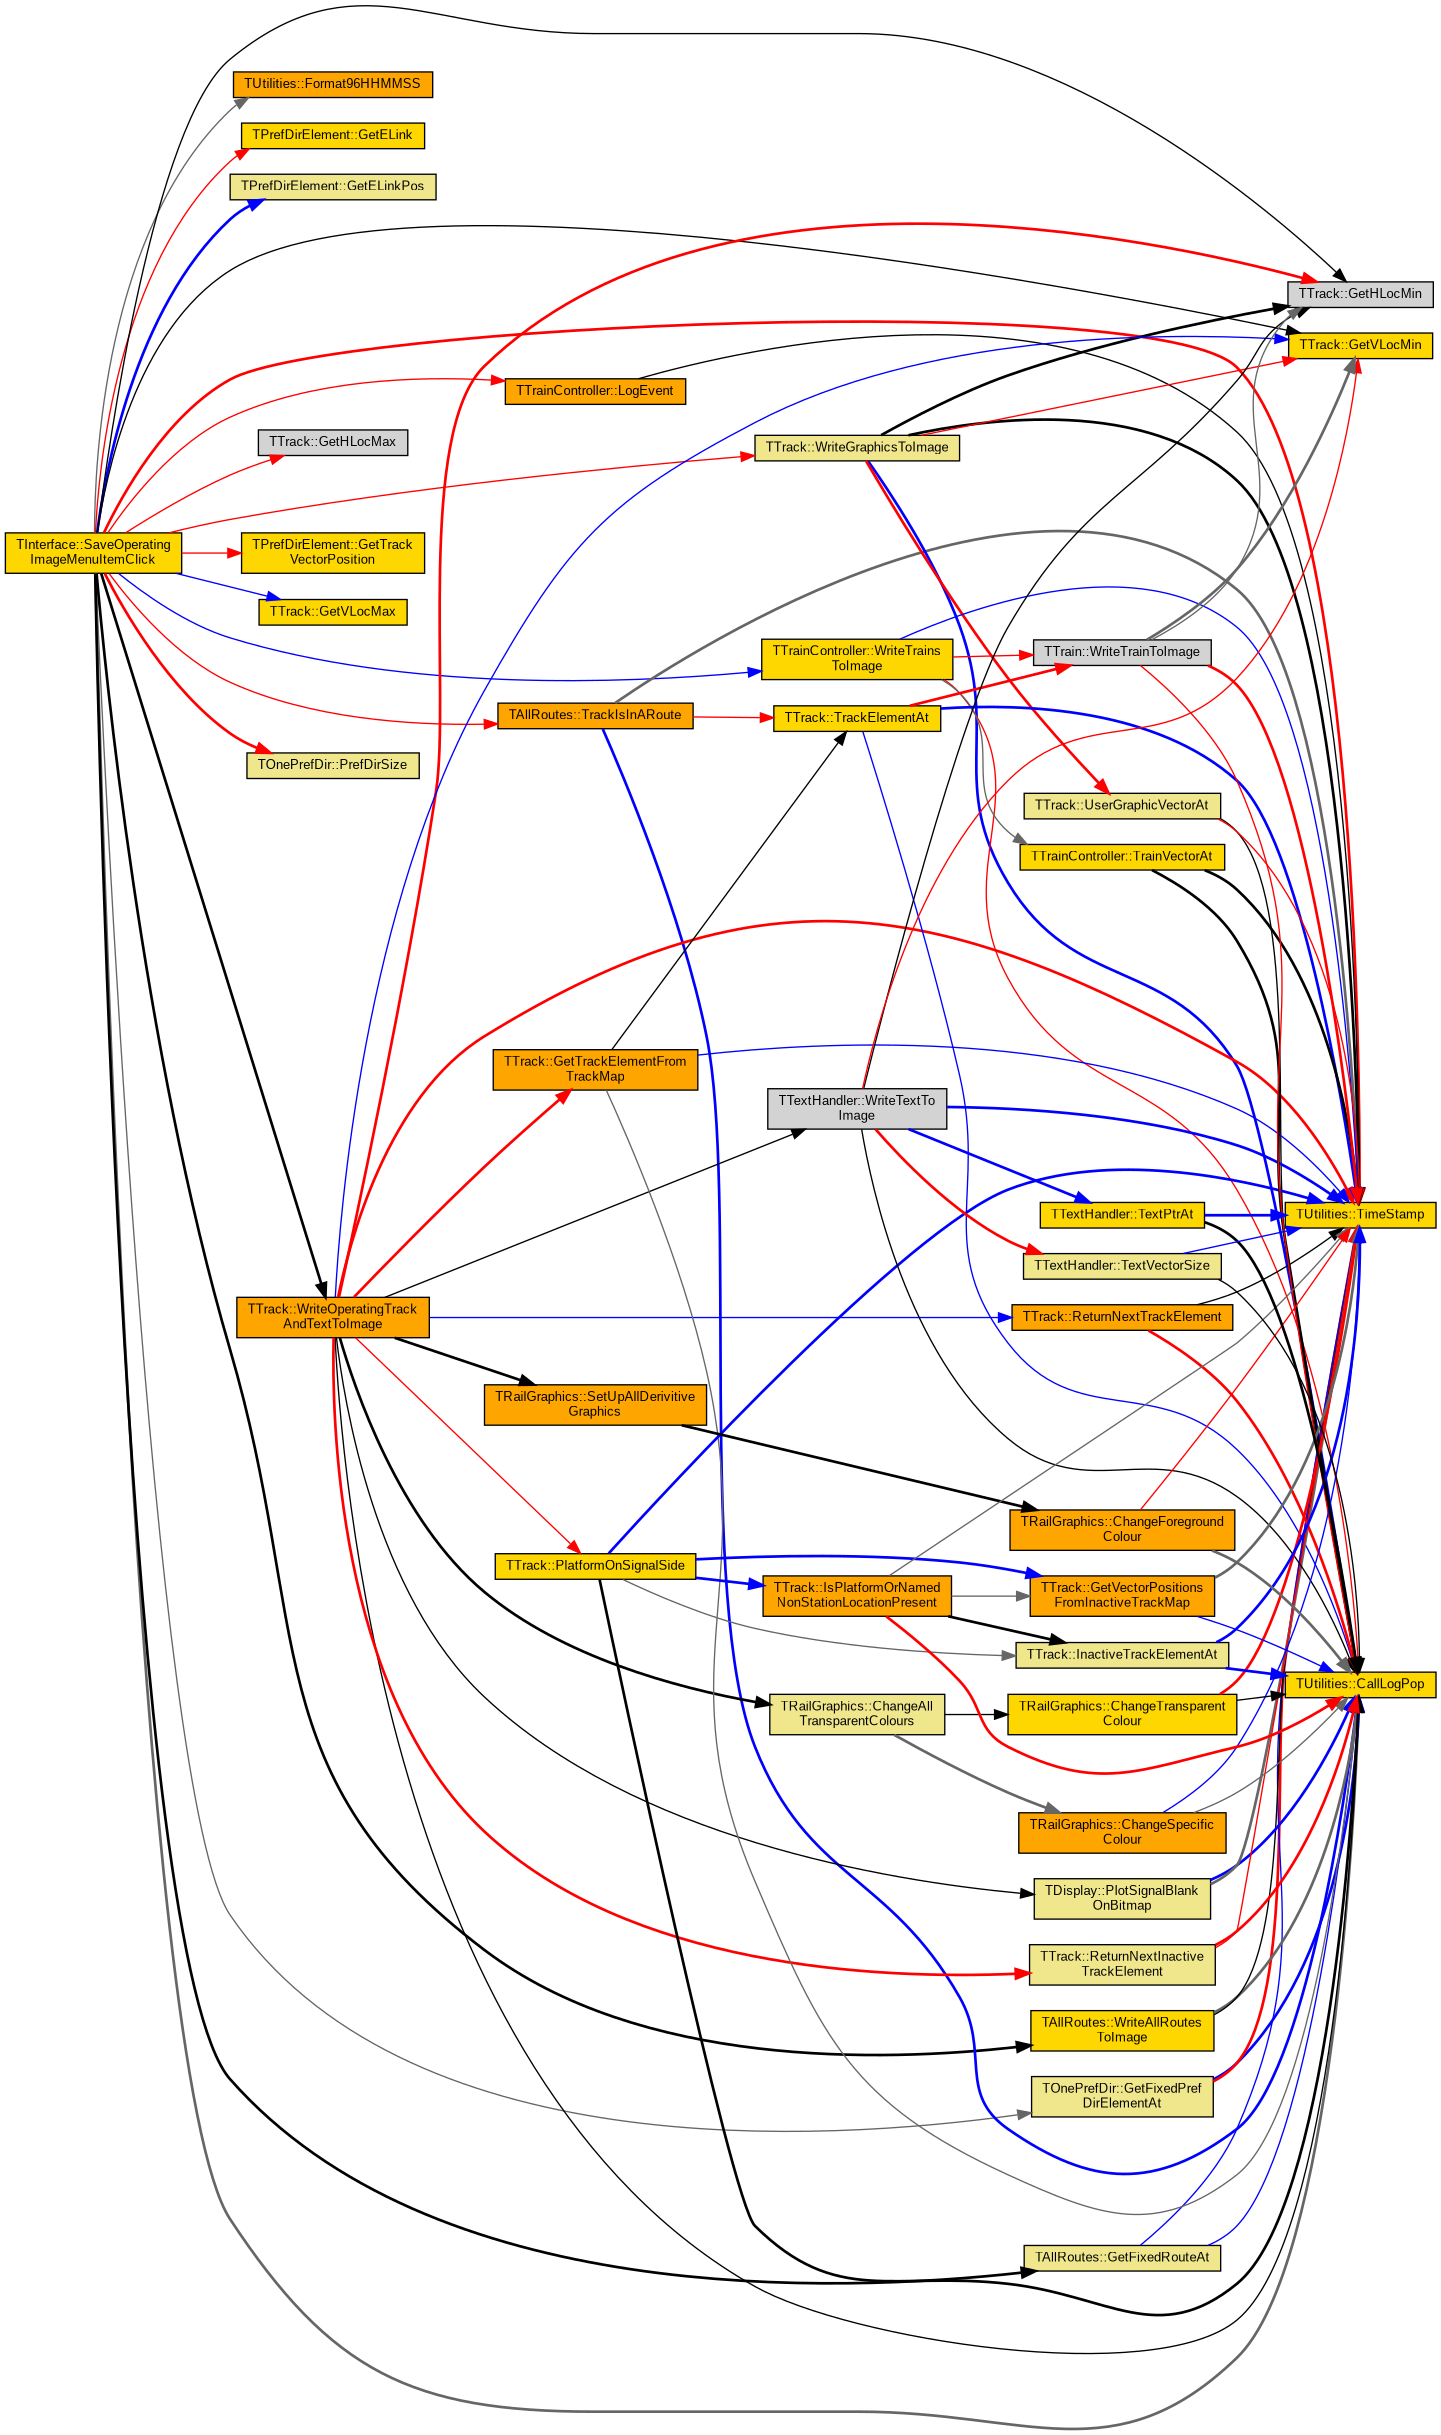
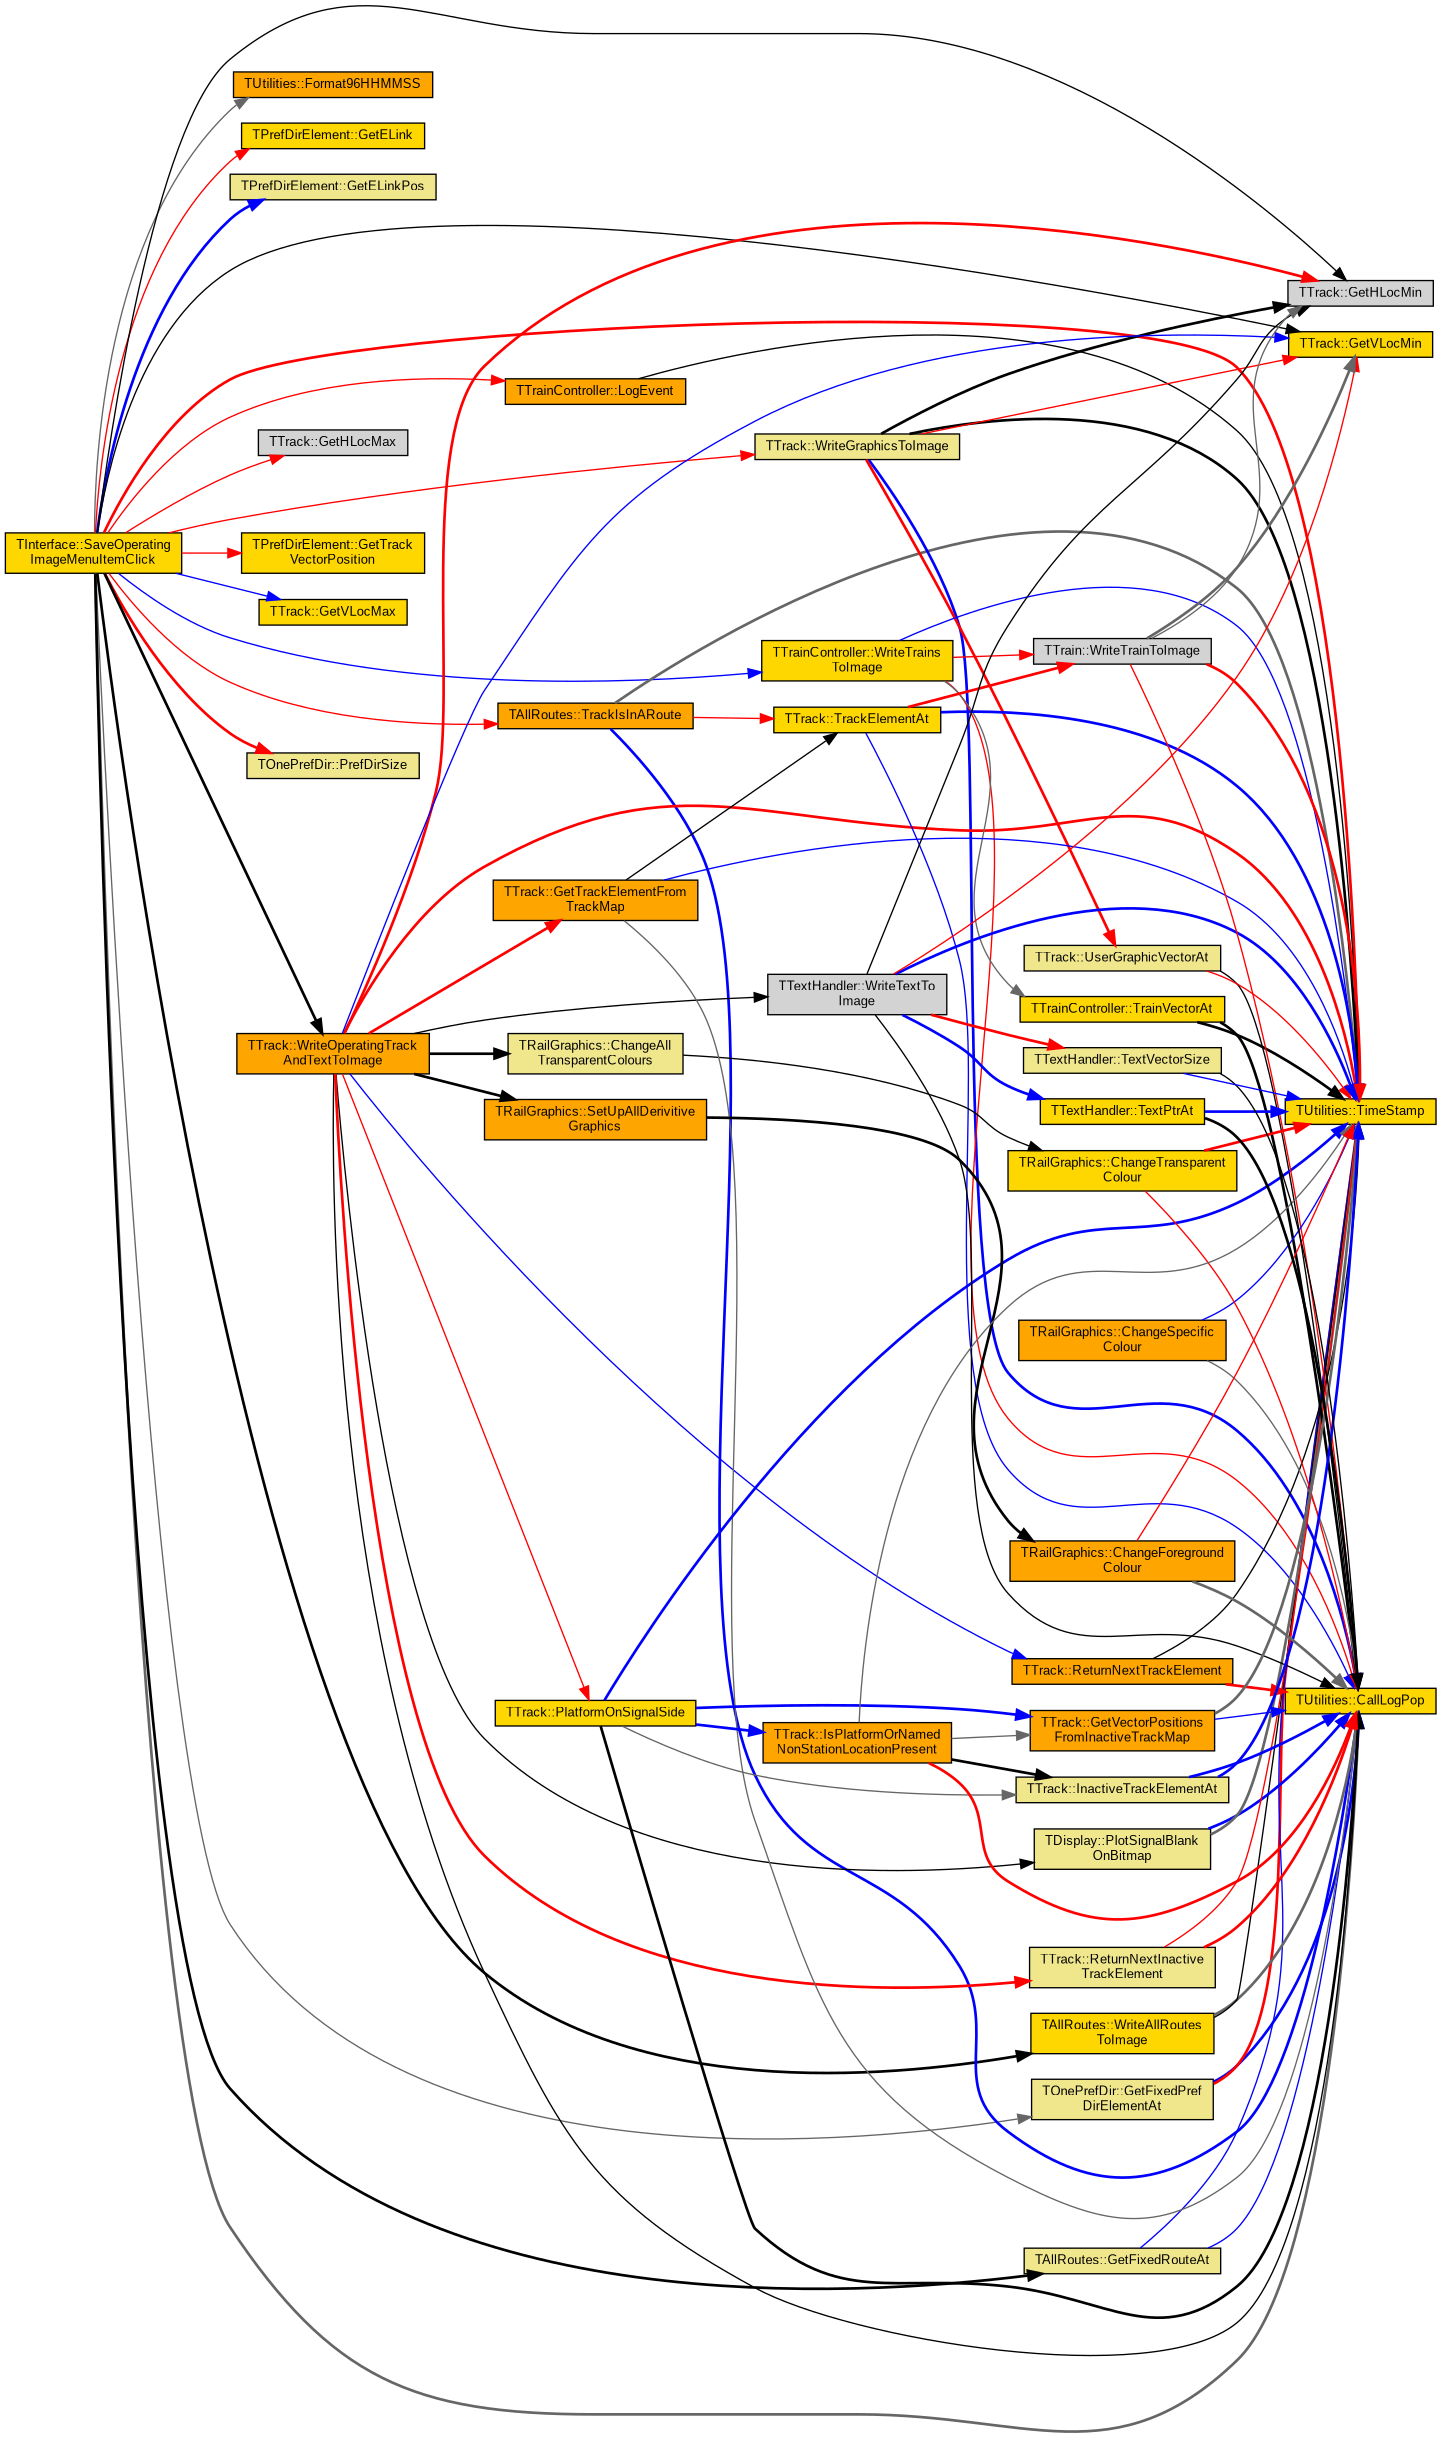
edge "TRailGraphics::ChangeTransparent Colour" -> "TUtilities::CallLogPop": color black -> red
edge "TRailGraphics::ChangeAll TransparentColours" -> "TRailGraphics::ChangeSpecific Colour": removed
